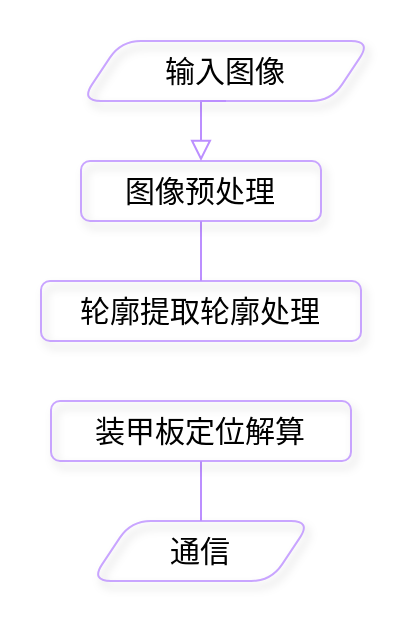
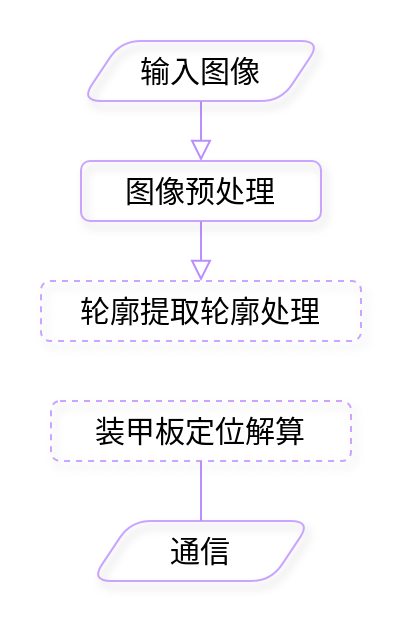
node "输入图像": size 290x60 -> 240x60
edge "图像预处理" -- "轮廓提取轮廓处理": arrowhead none -> block
node "轮廓提取轮廓处理": style solid -> dashed
node "装甲板定位解算": style solid -> dashed
